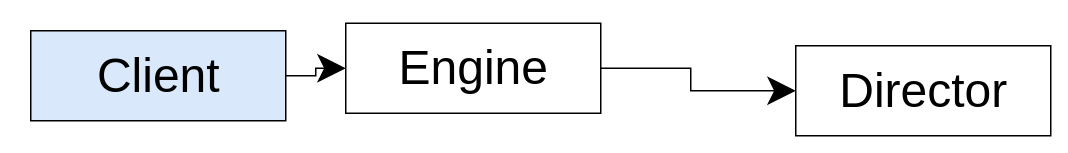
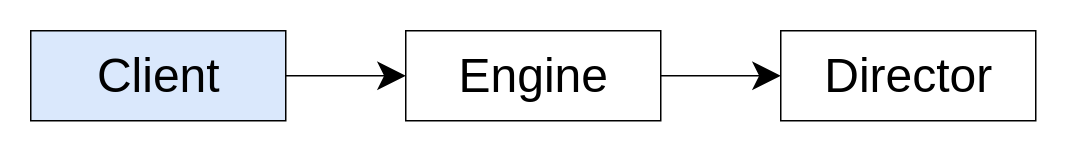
node "Engine": moved (473, 68) -> (533, 76)
node "Director": moved (923, 91) -> (908, 76)
